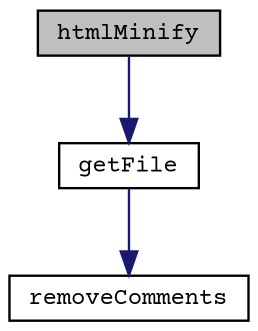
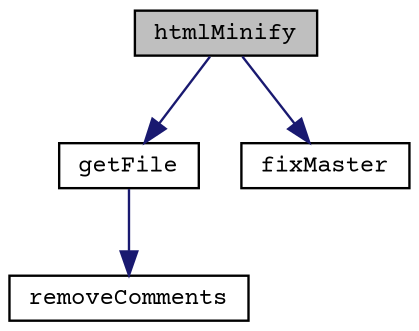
node "fixMaster": added
